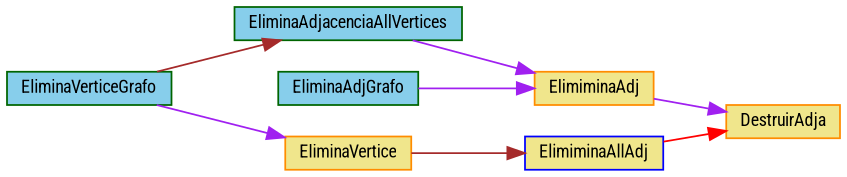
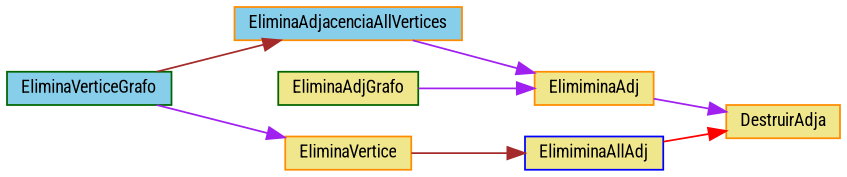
node "EliminaAdjacenciaAllVertices": color darkgreen -> darkorange
node "EliminaAdjGrafo": fillcolor skyblue -> khaki
